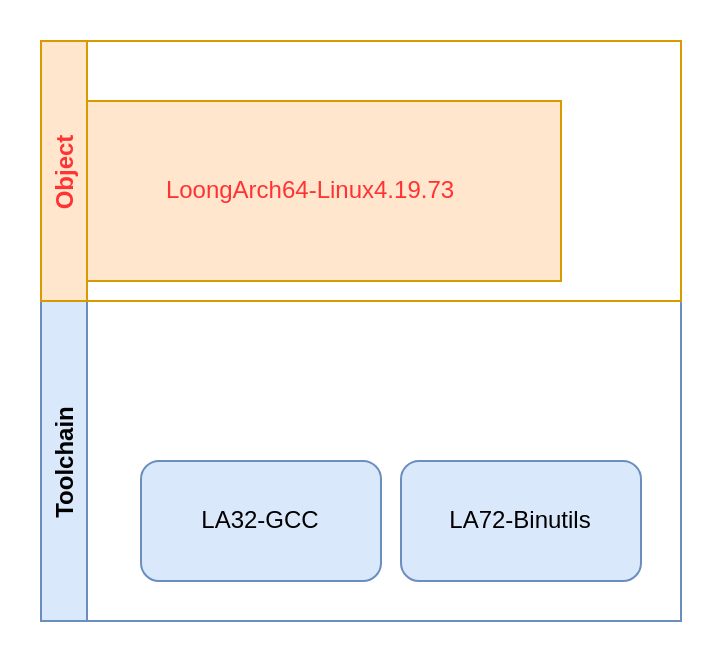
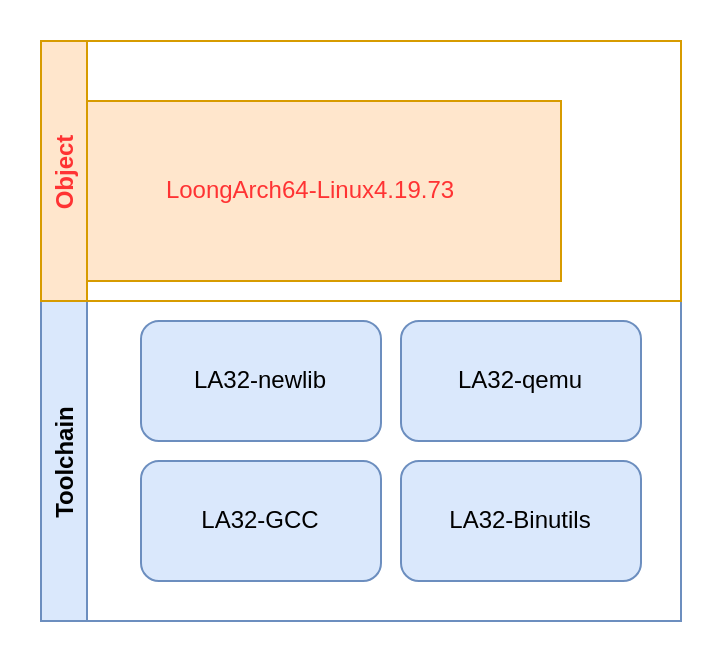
node "LA32-newlib": added
node "LA32-qemu": added
node "LA72-Binutils": label "LA72-Binutils" -> "LA32-Binutils"
